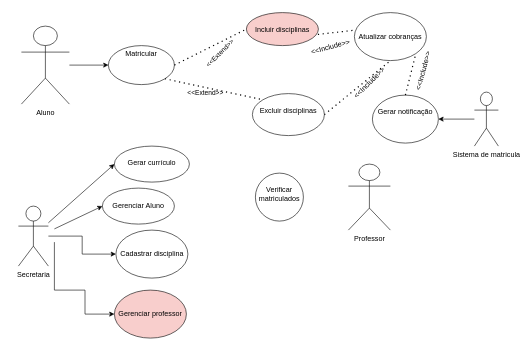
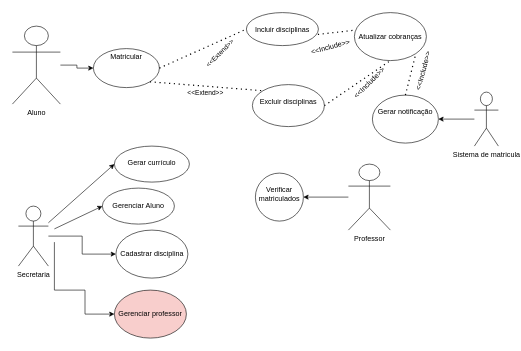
node "Incluir disciplinas": fillcolor #f8cecc -> #ffffff
node "Aluno": moved (45, 65) -> (36, 65)
node "Matricular": moved (141, 65) -> (126, 68)
node "Excluir disciplinas": moved (288, 115) -> (288, 106)
edge "Professor" -> "Verificar matriculados": added
